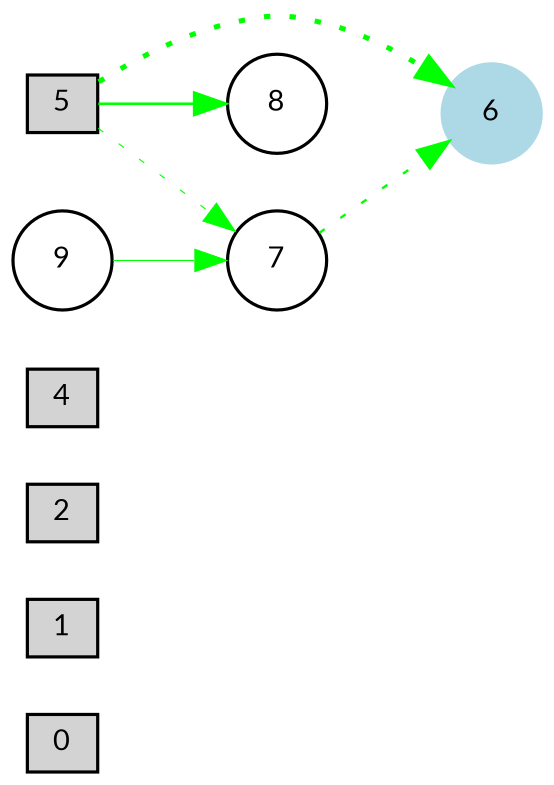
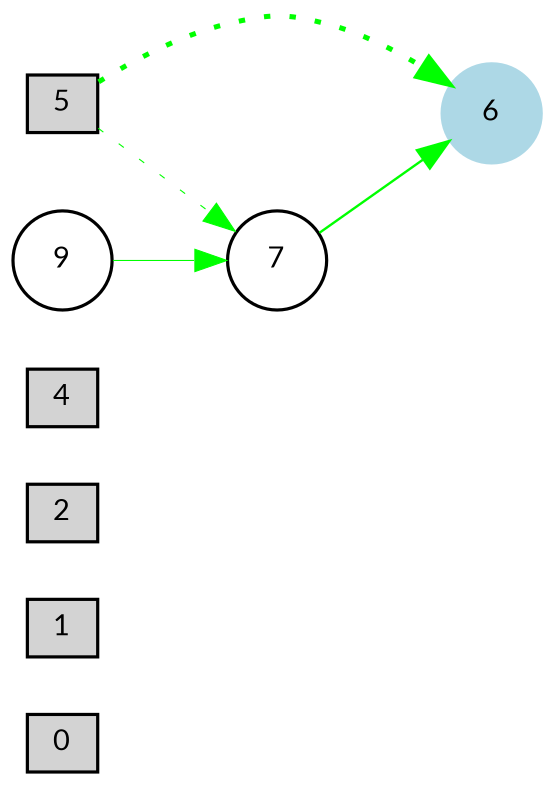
node "8": removed
edge "7" -> "6": style dotted -> solid
